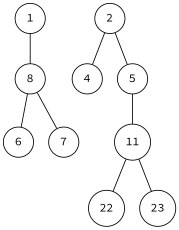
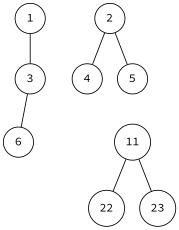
node "8": label "8" -> "3"
edge "5" -- "11": removed
node "7": removed
